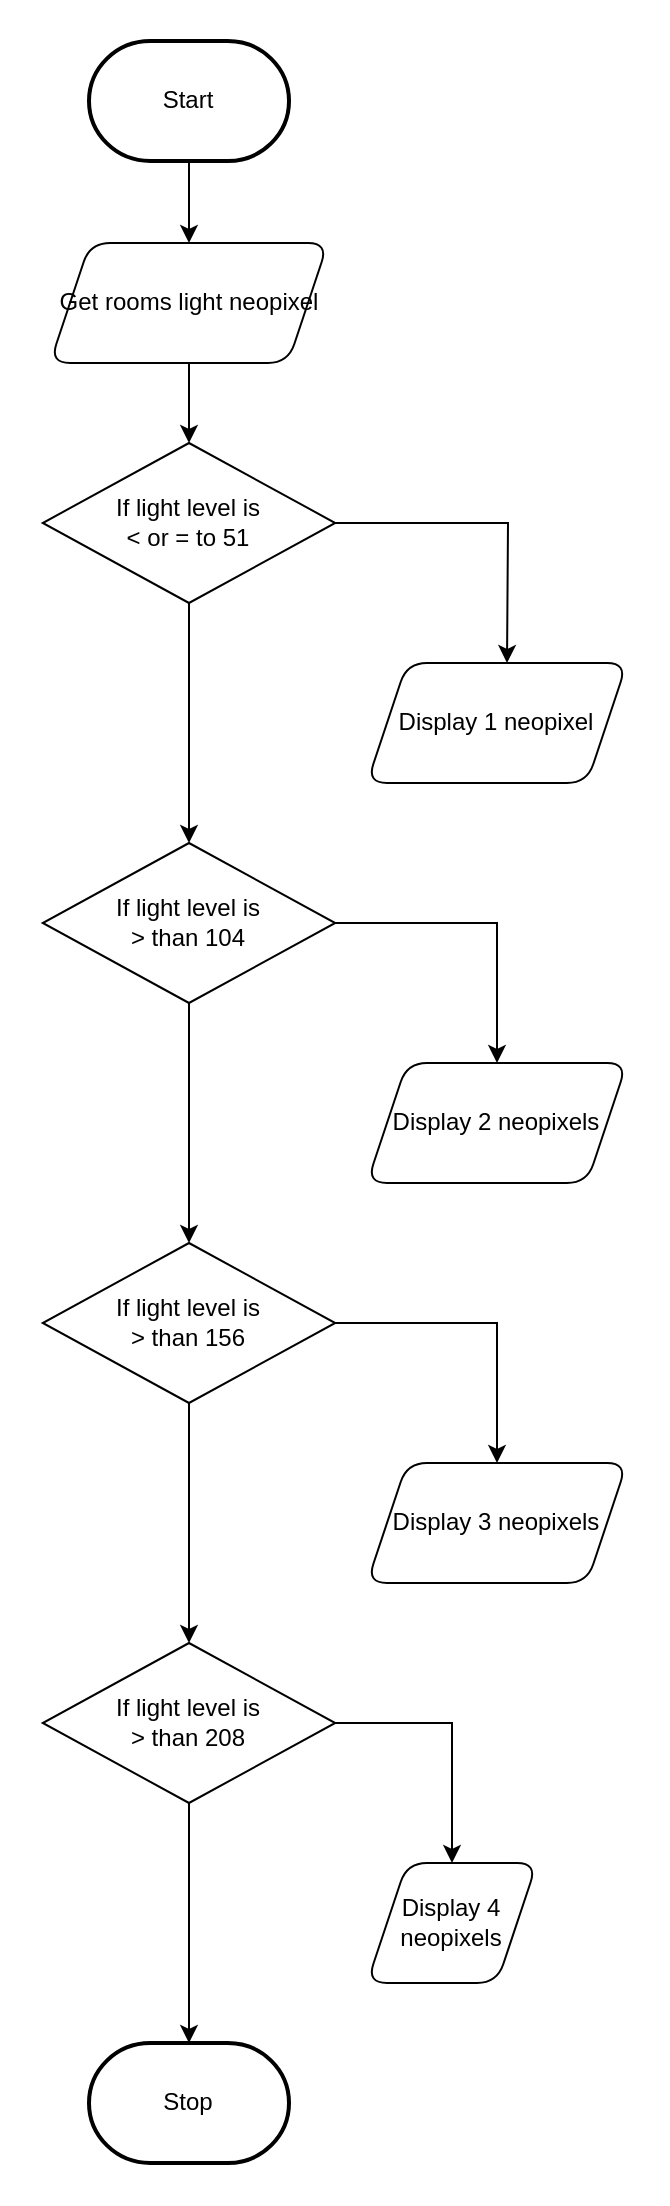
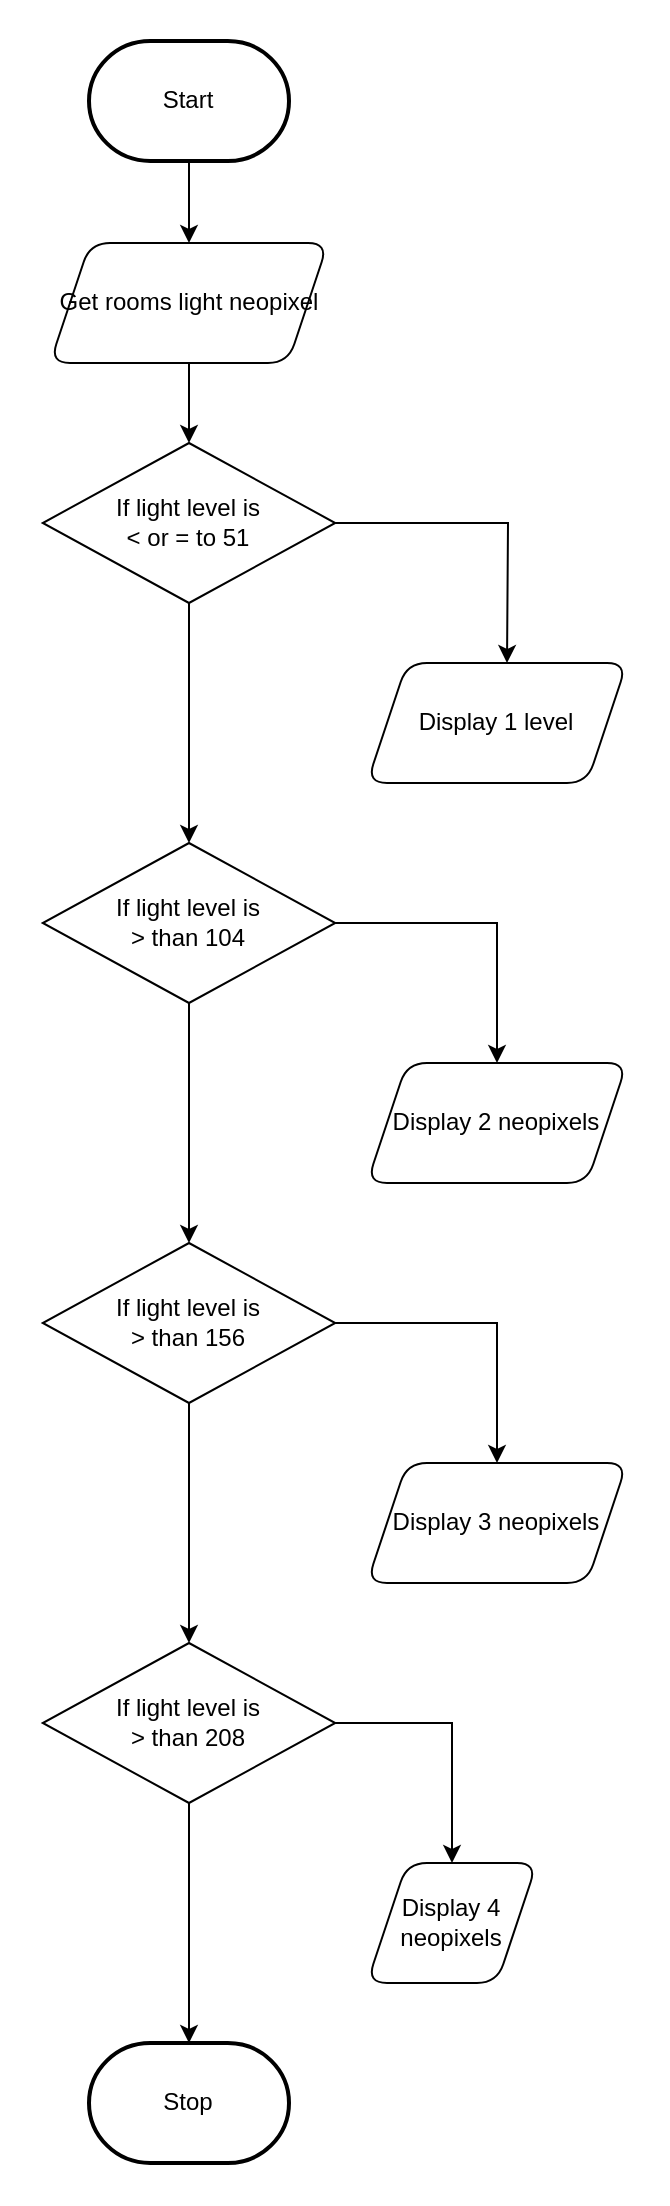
node "Display 1 neopixel": label "Display 1 neopixel" -> "Display 1 level"
